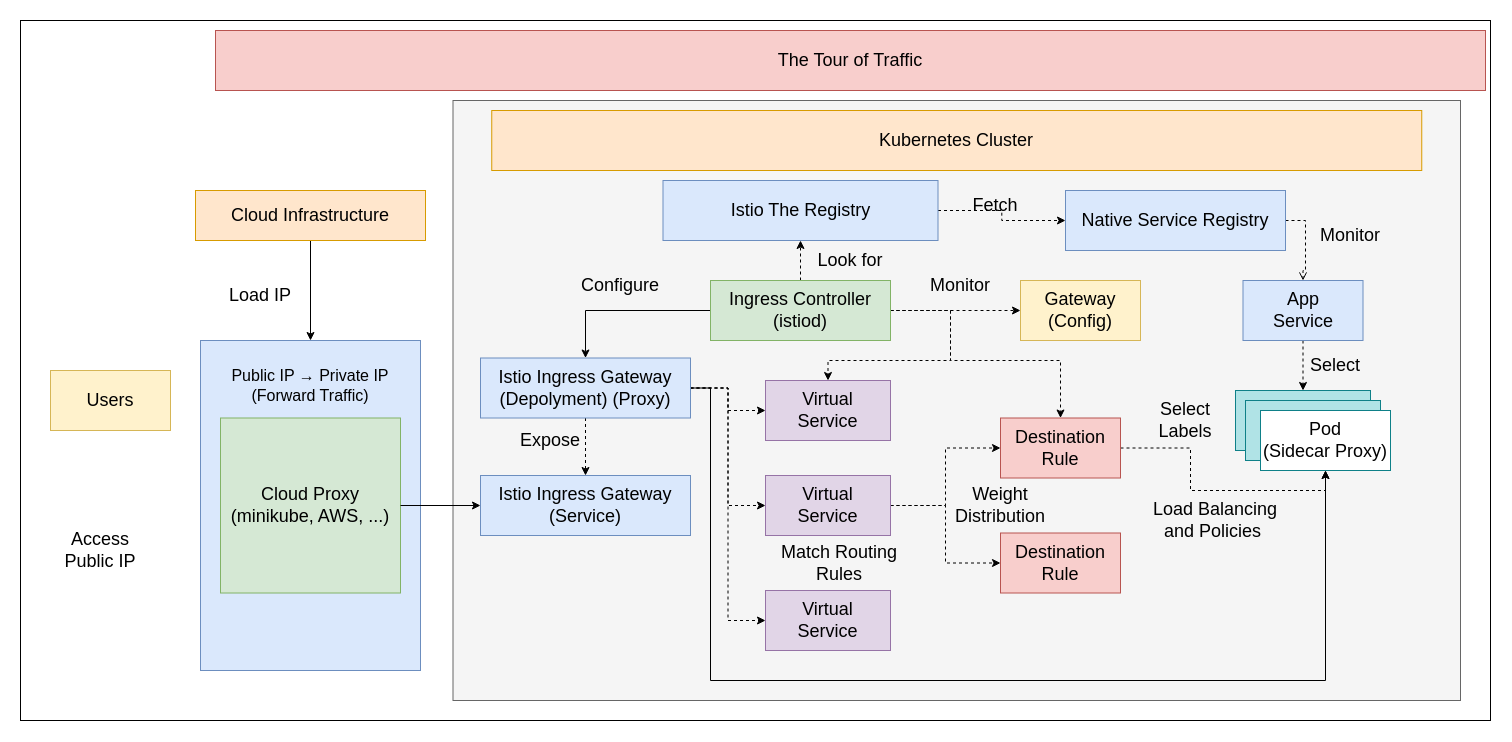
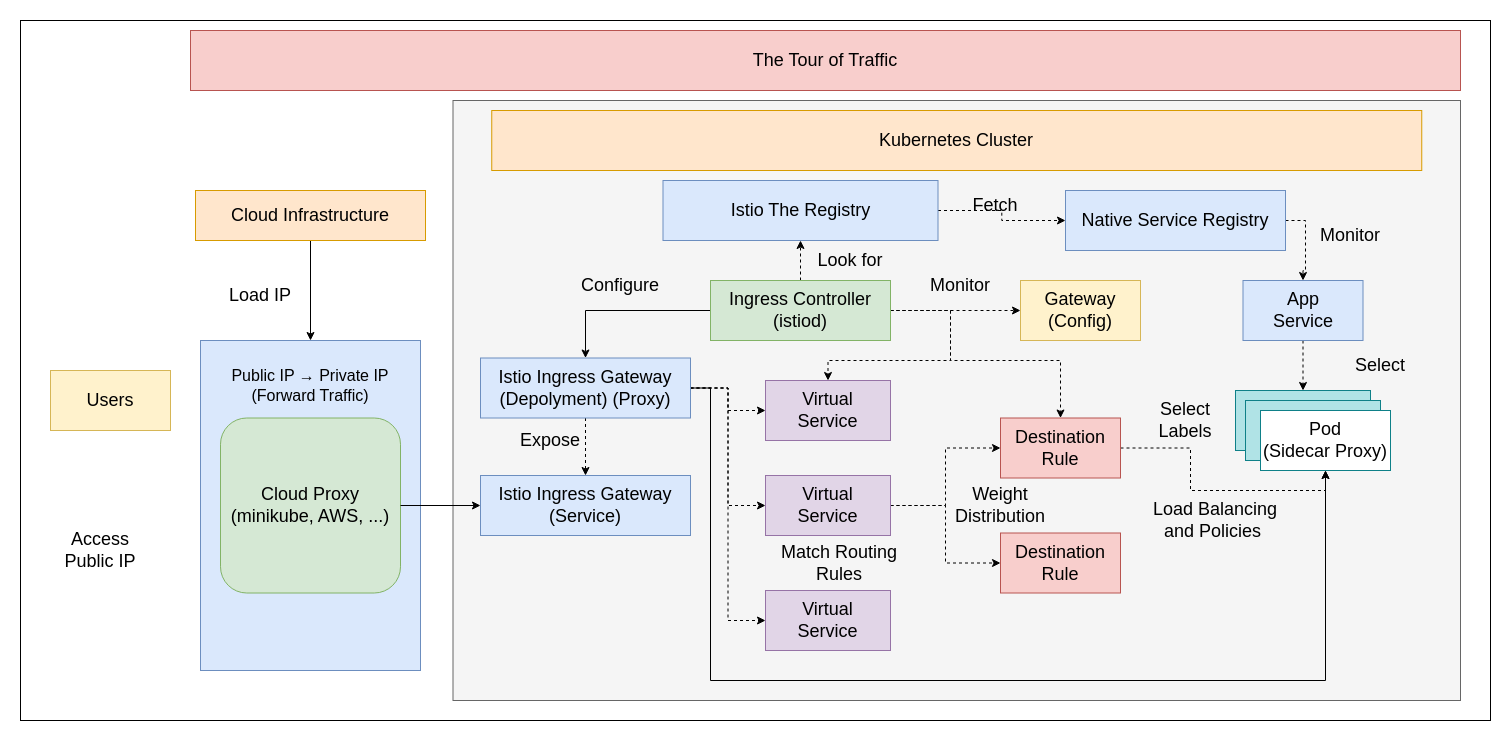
node "The Tour of Traffic": moved (851, 61) -> (826, 61)
edge "Native Service Registry" -> "App Service": arrowhead open -> classic
node "Select": moved (1336, 366) -> (1381, 366)
node "Cloud Proxy (minikube, AWS, ...)": shape rectangle -> rounded rectangle
